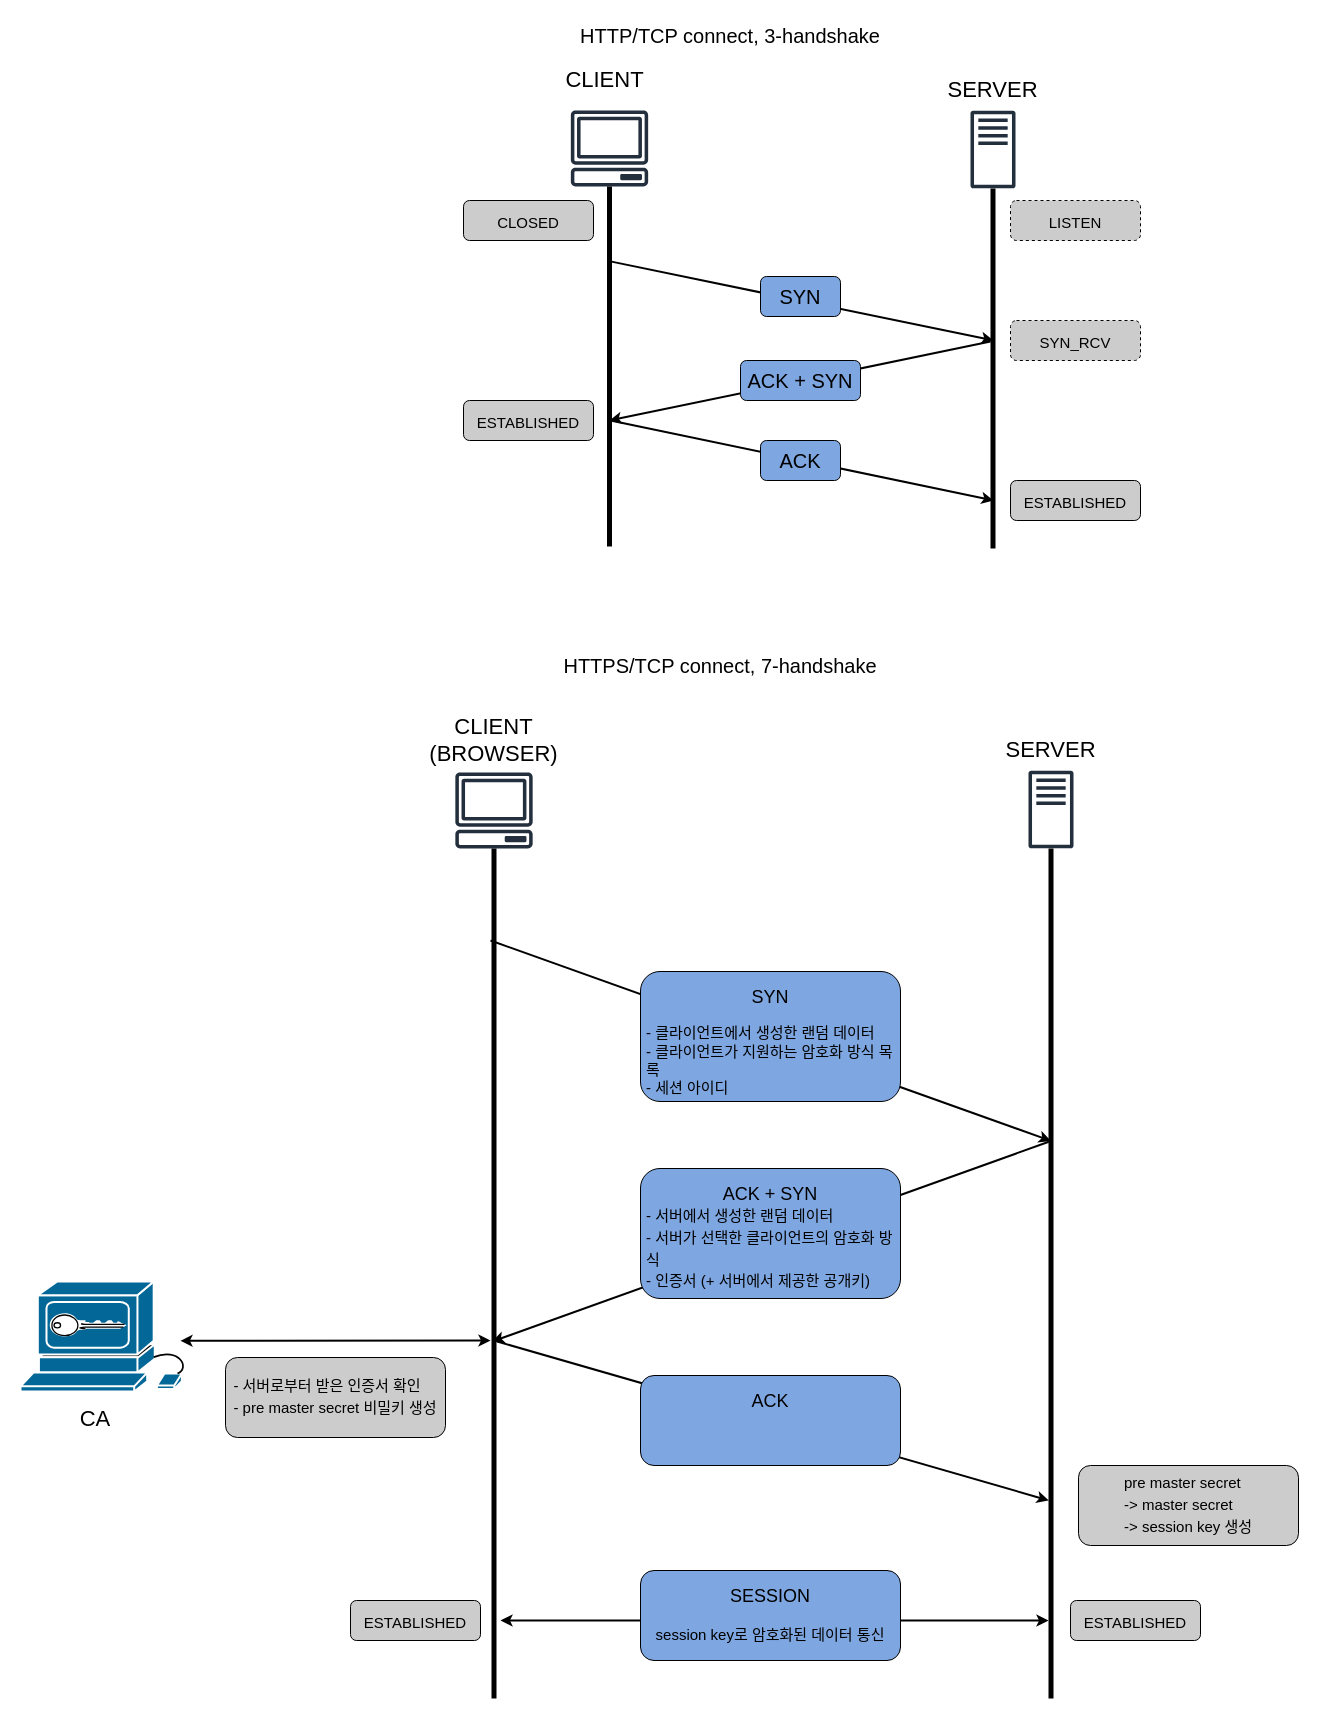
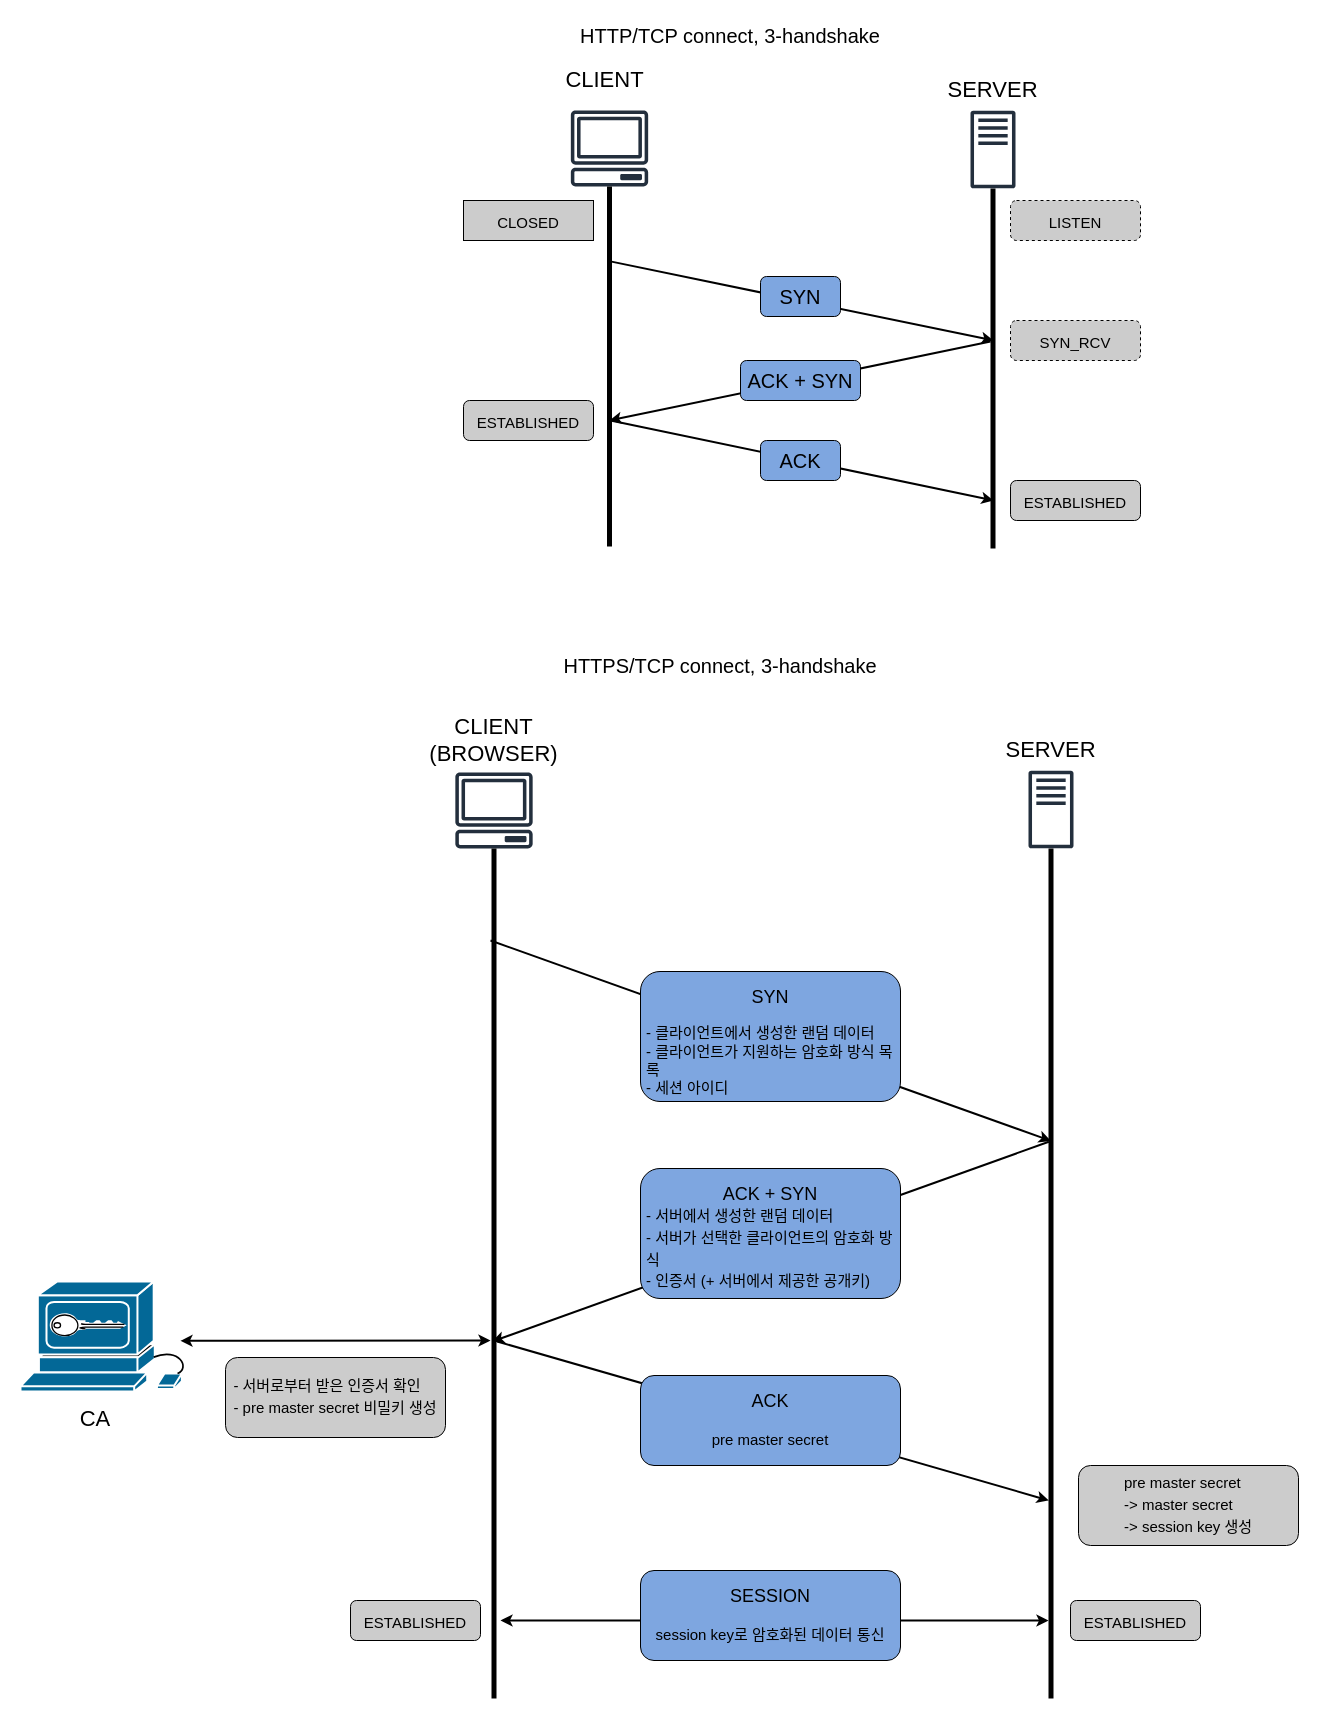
node "CLOSED": shape rounded rectangle -> rectangle
node "HTTPS/TCP connect, 7-handshake": label "HTTPS/TCP connect, 7-handshake" -> "HTTPS/TCP connect, 3-handshake"
node "pre master secret": added
